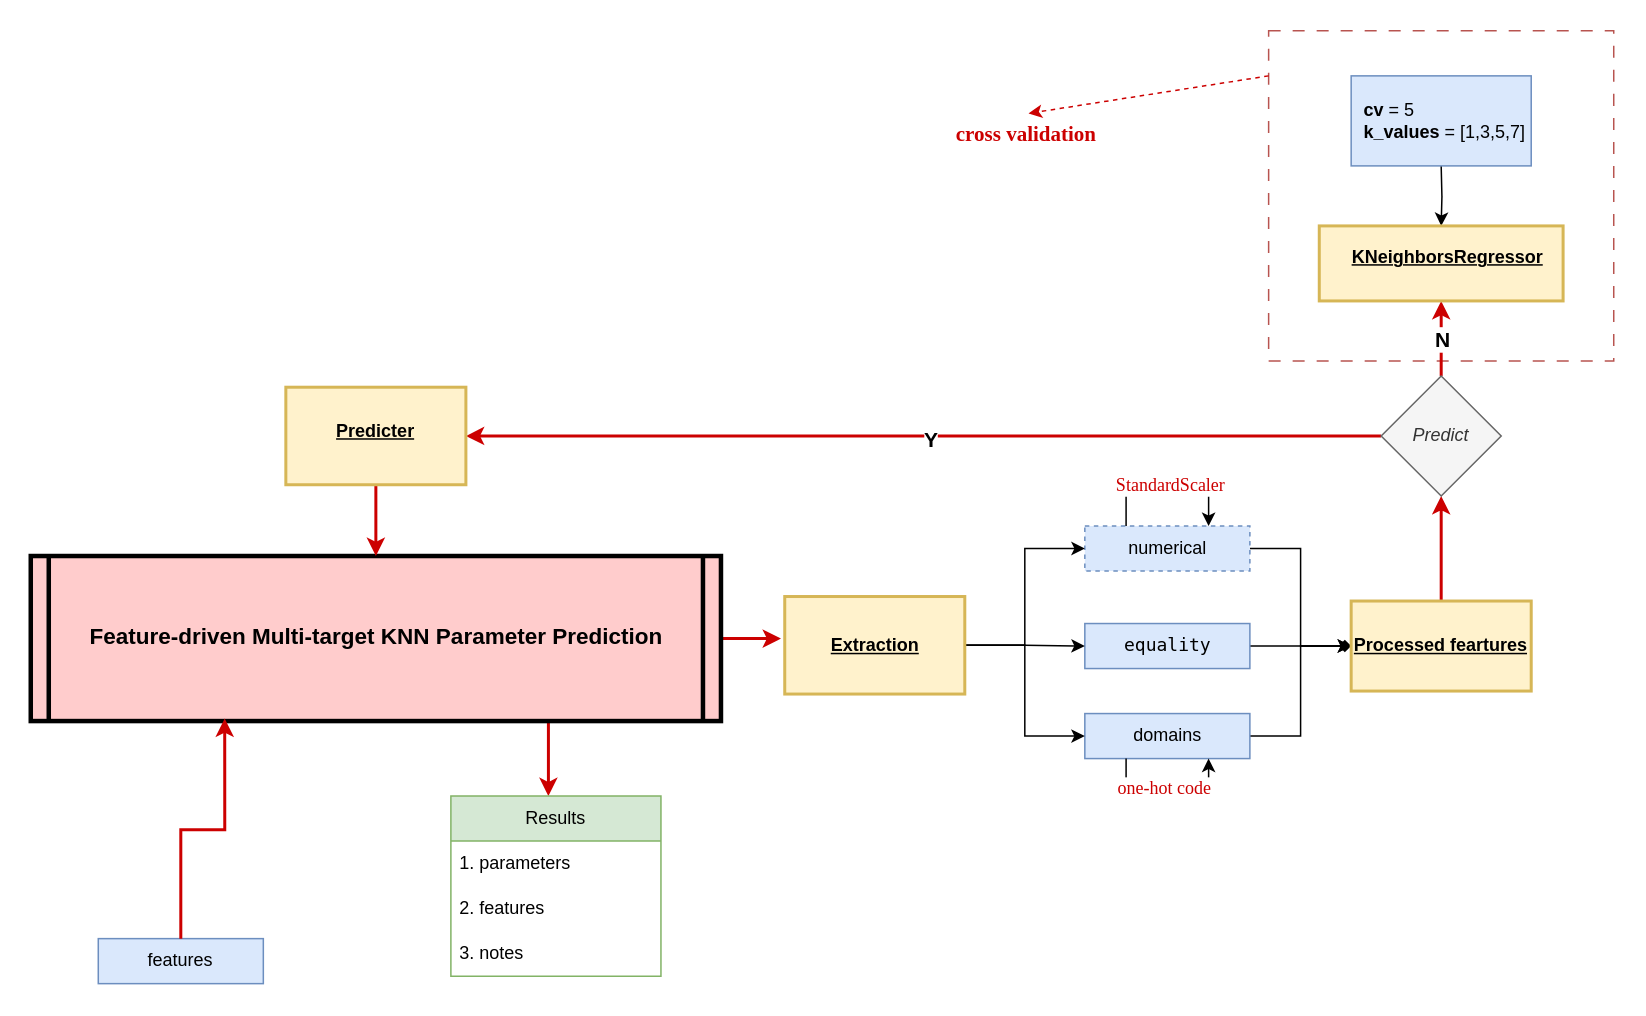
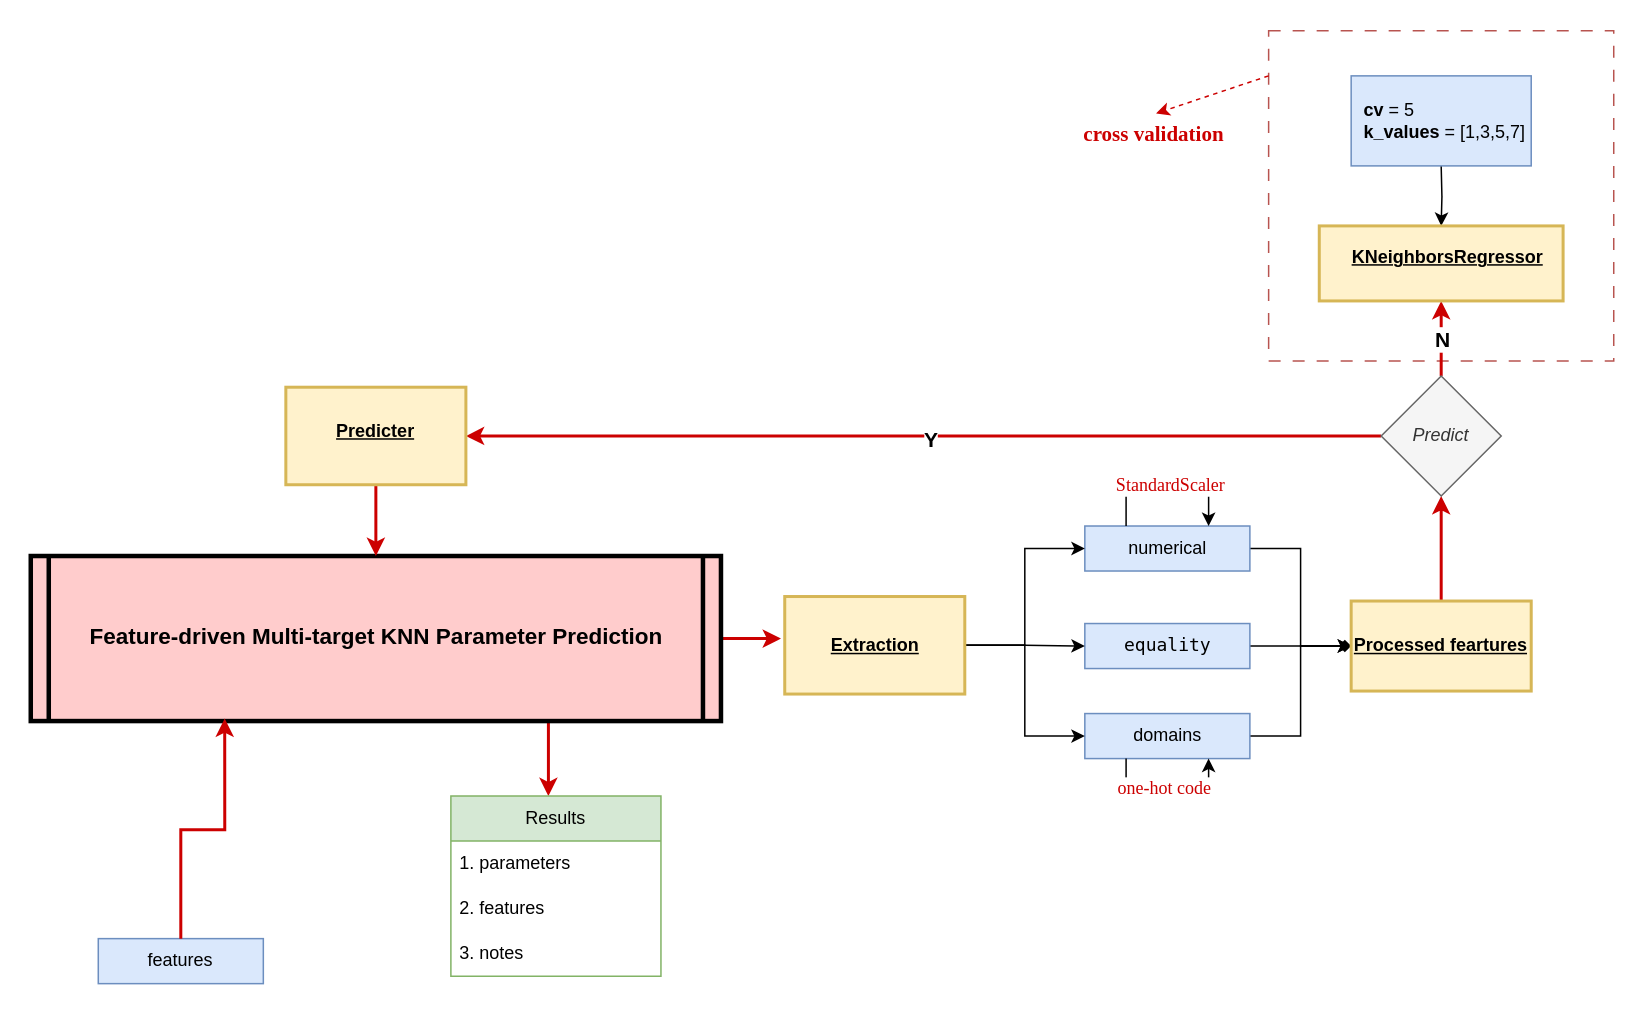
node "cross validation": moved (1028, 140) -> (1156, 140)
node "numerical": style dashed -> solid
